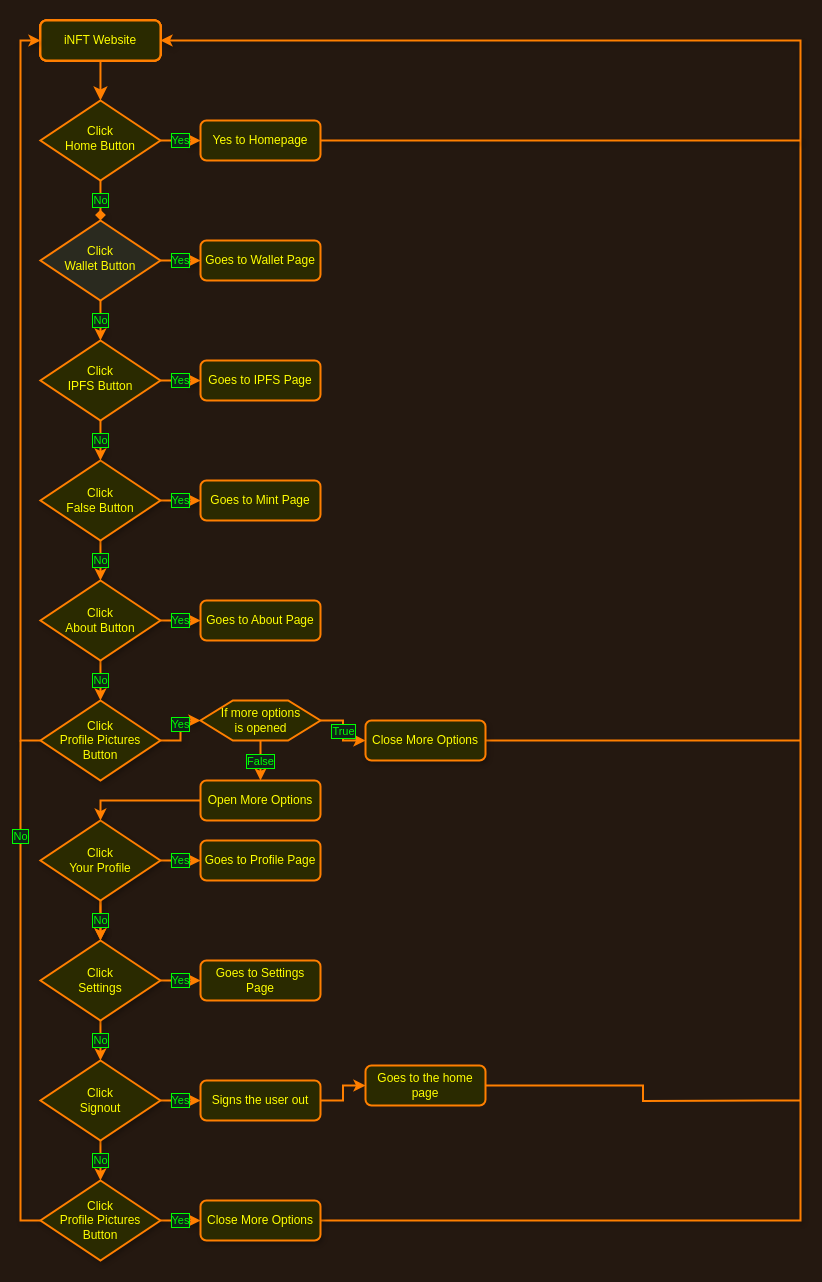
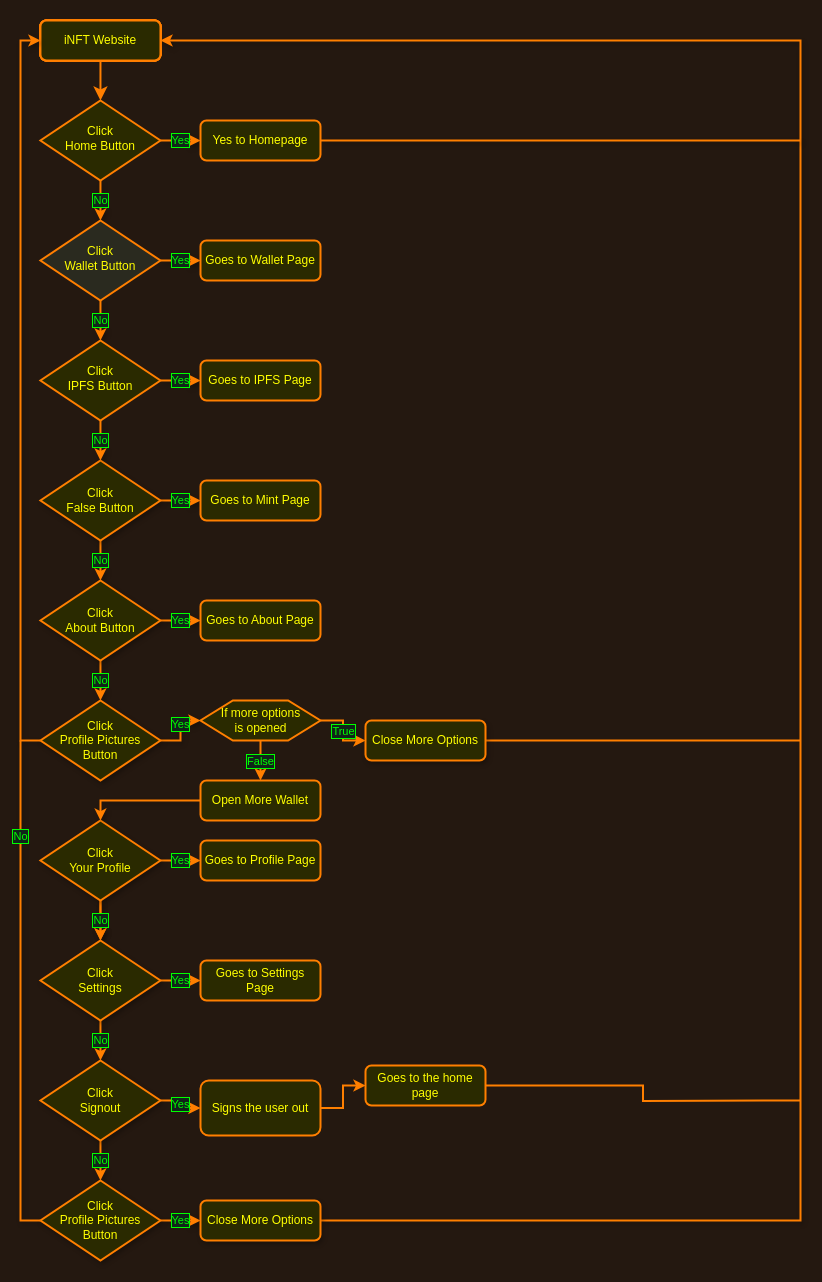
edge "Click Home Button" -> "Click Wallet Button": arrowhead diamond -> classic
node "Open More Options": label "Open More Options" -> "Open More Wallet"
node "Signs the user out": size 120x40 -> 120x55
